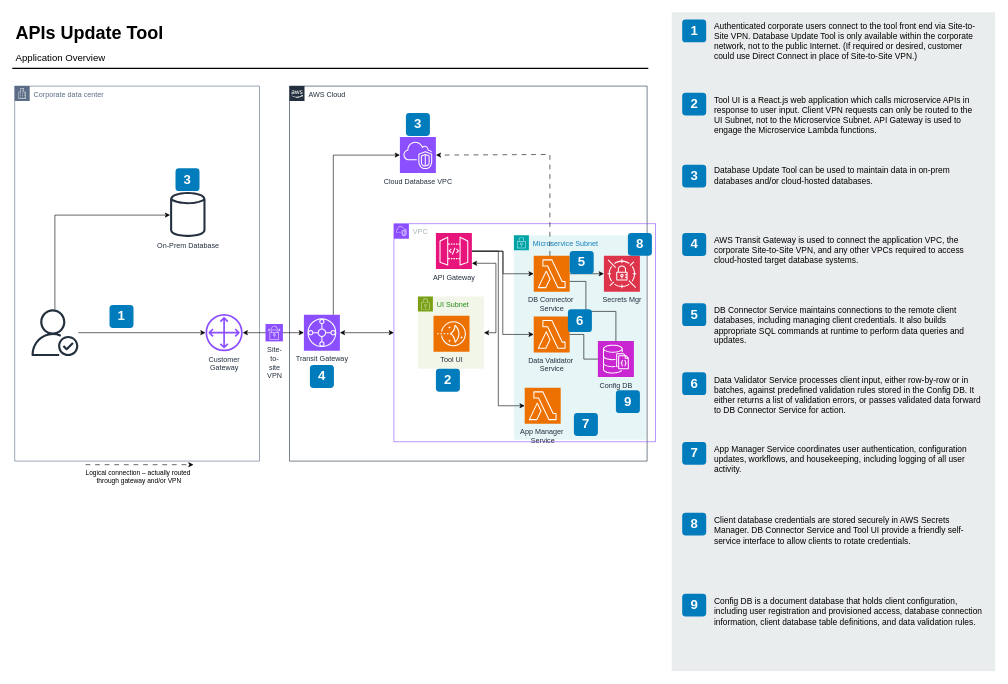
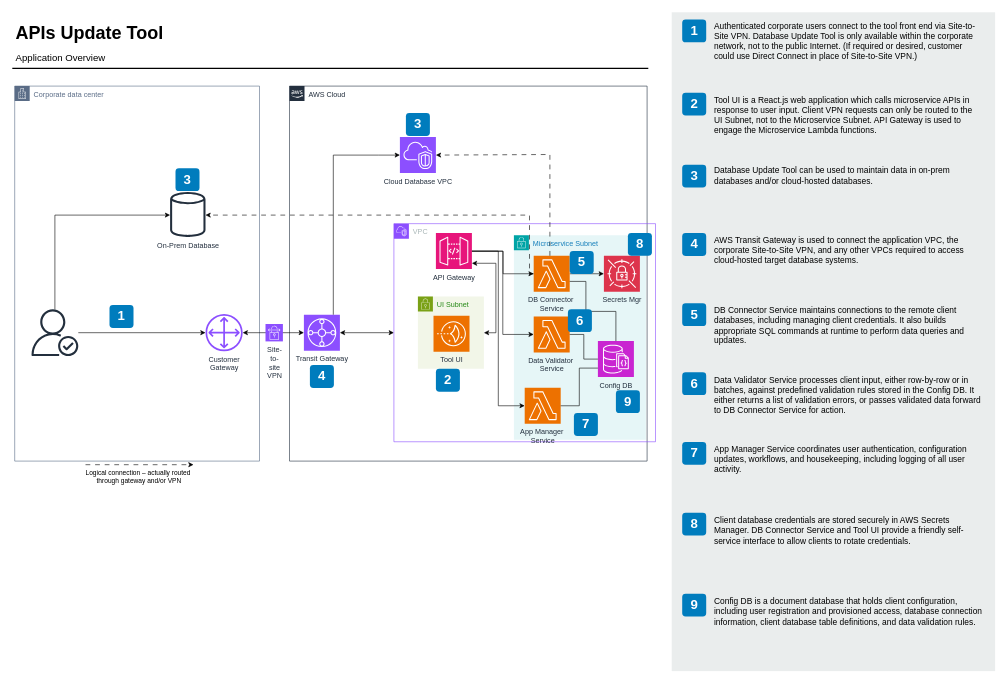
edge "DB Connector Service" -> "On-Prem Database": added
edge "Config DB" -- "App Manager Service": added
